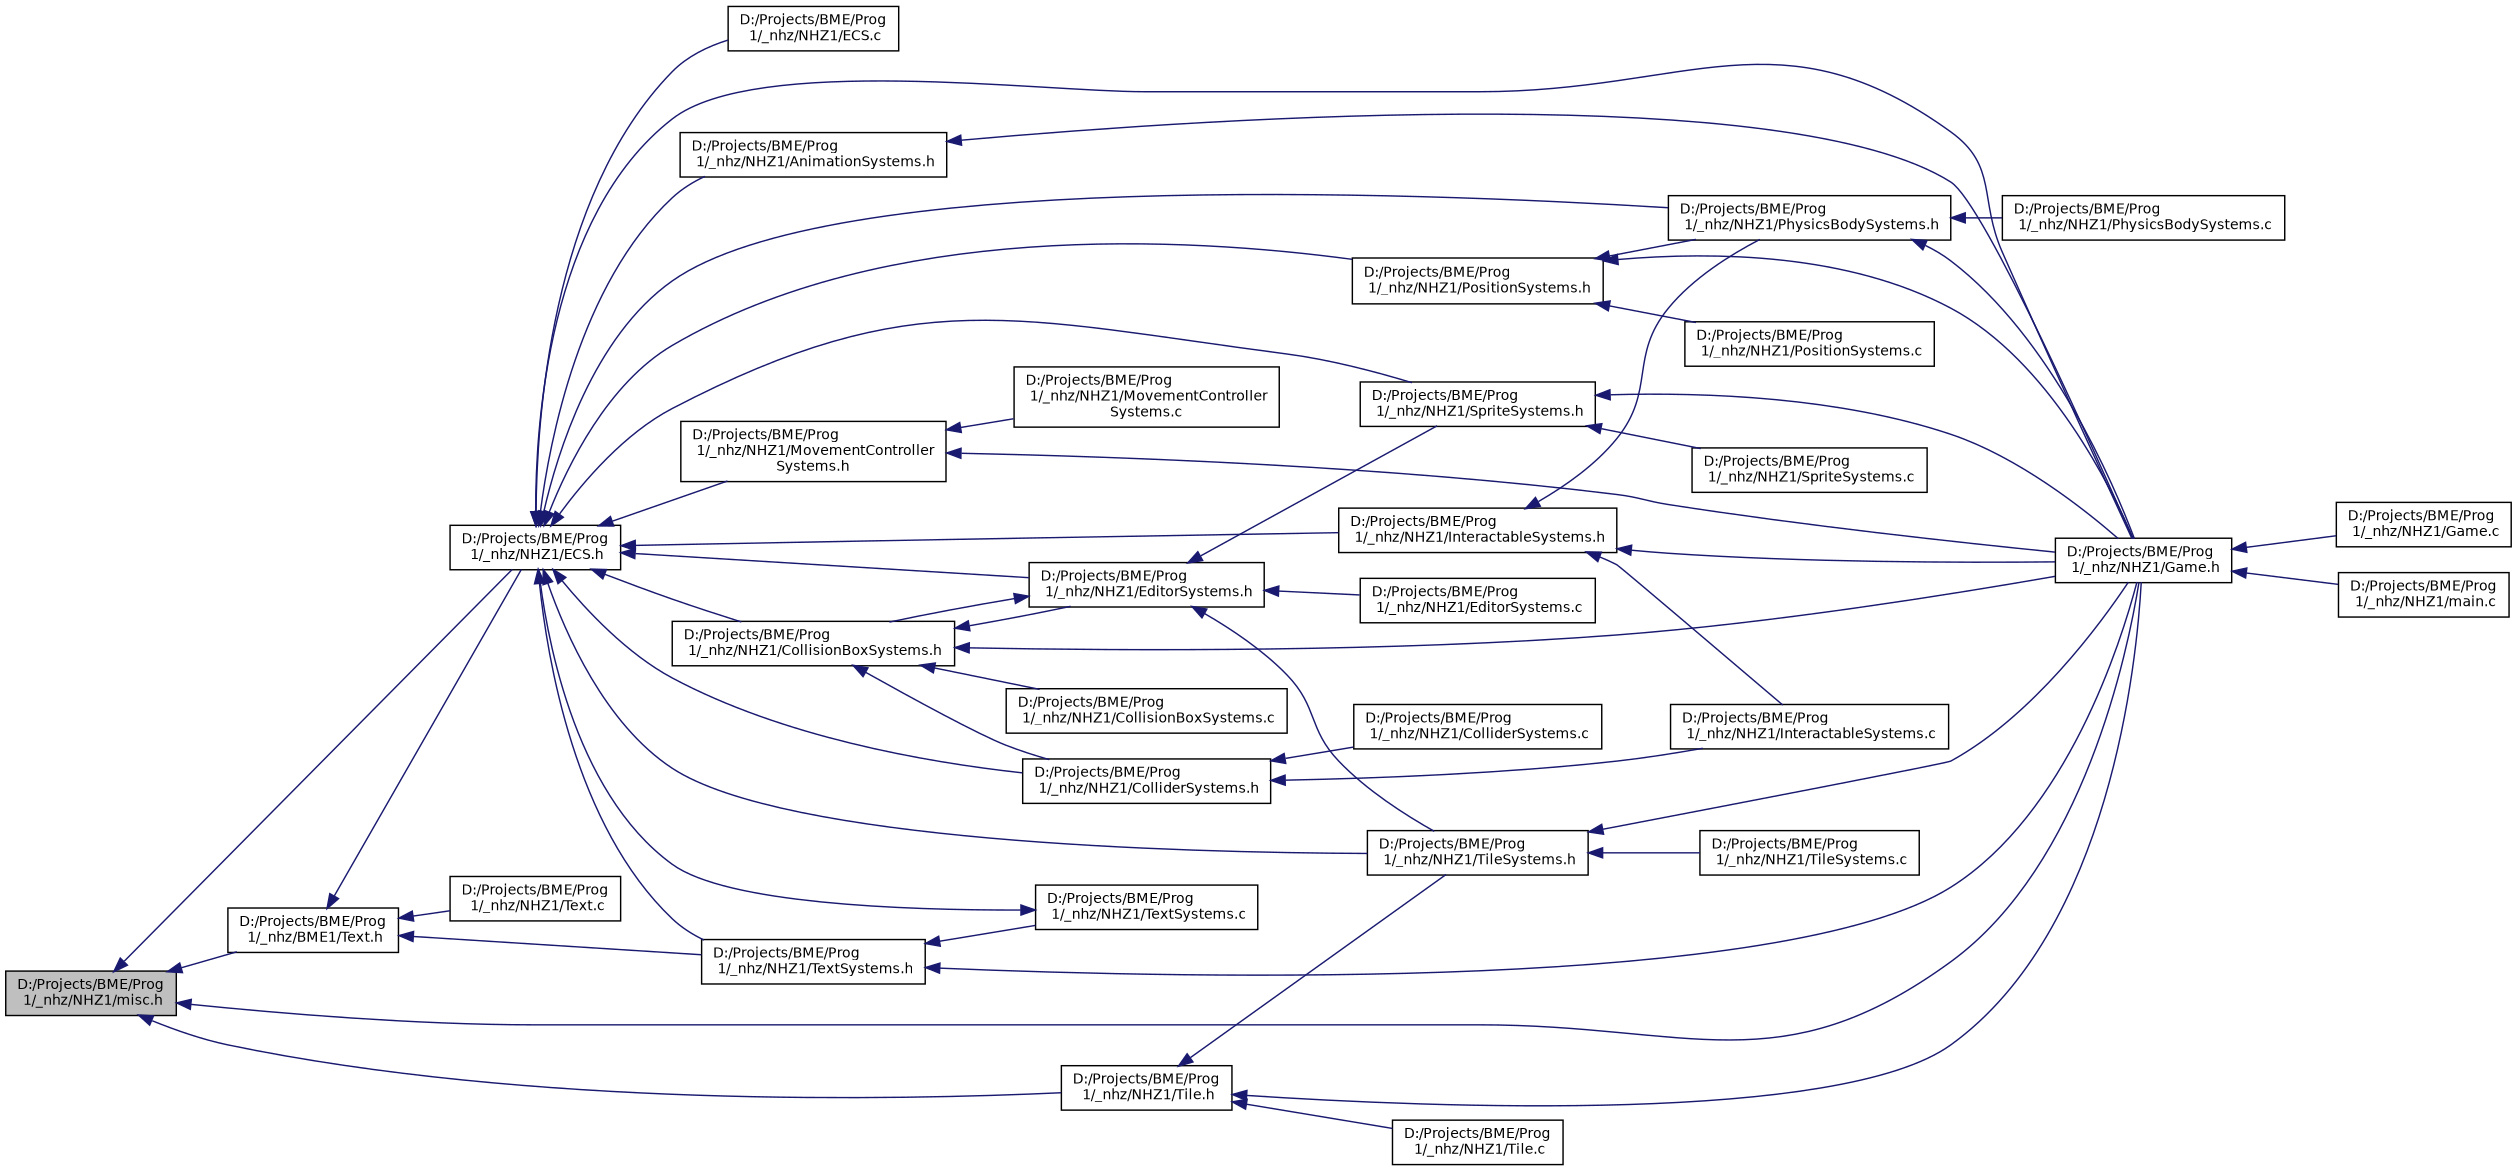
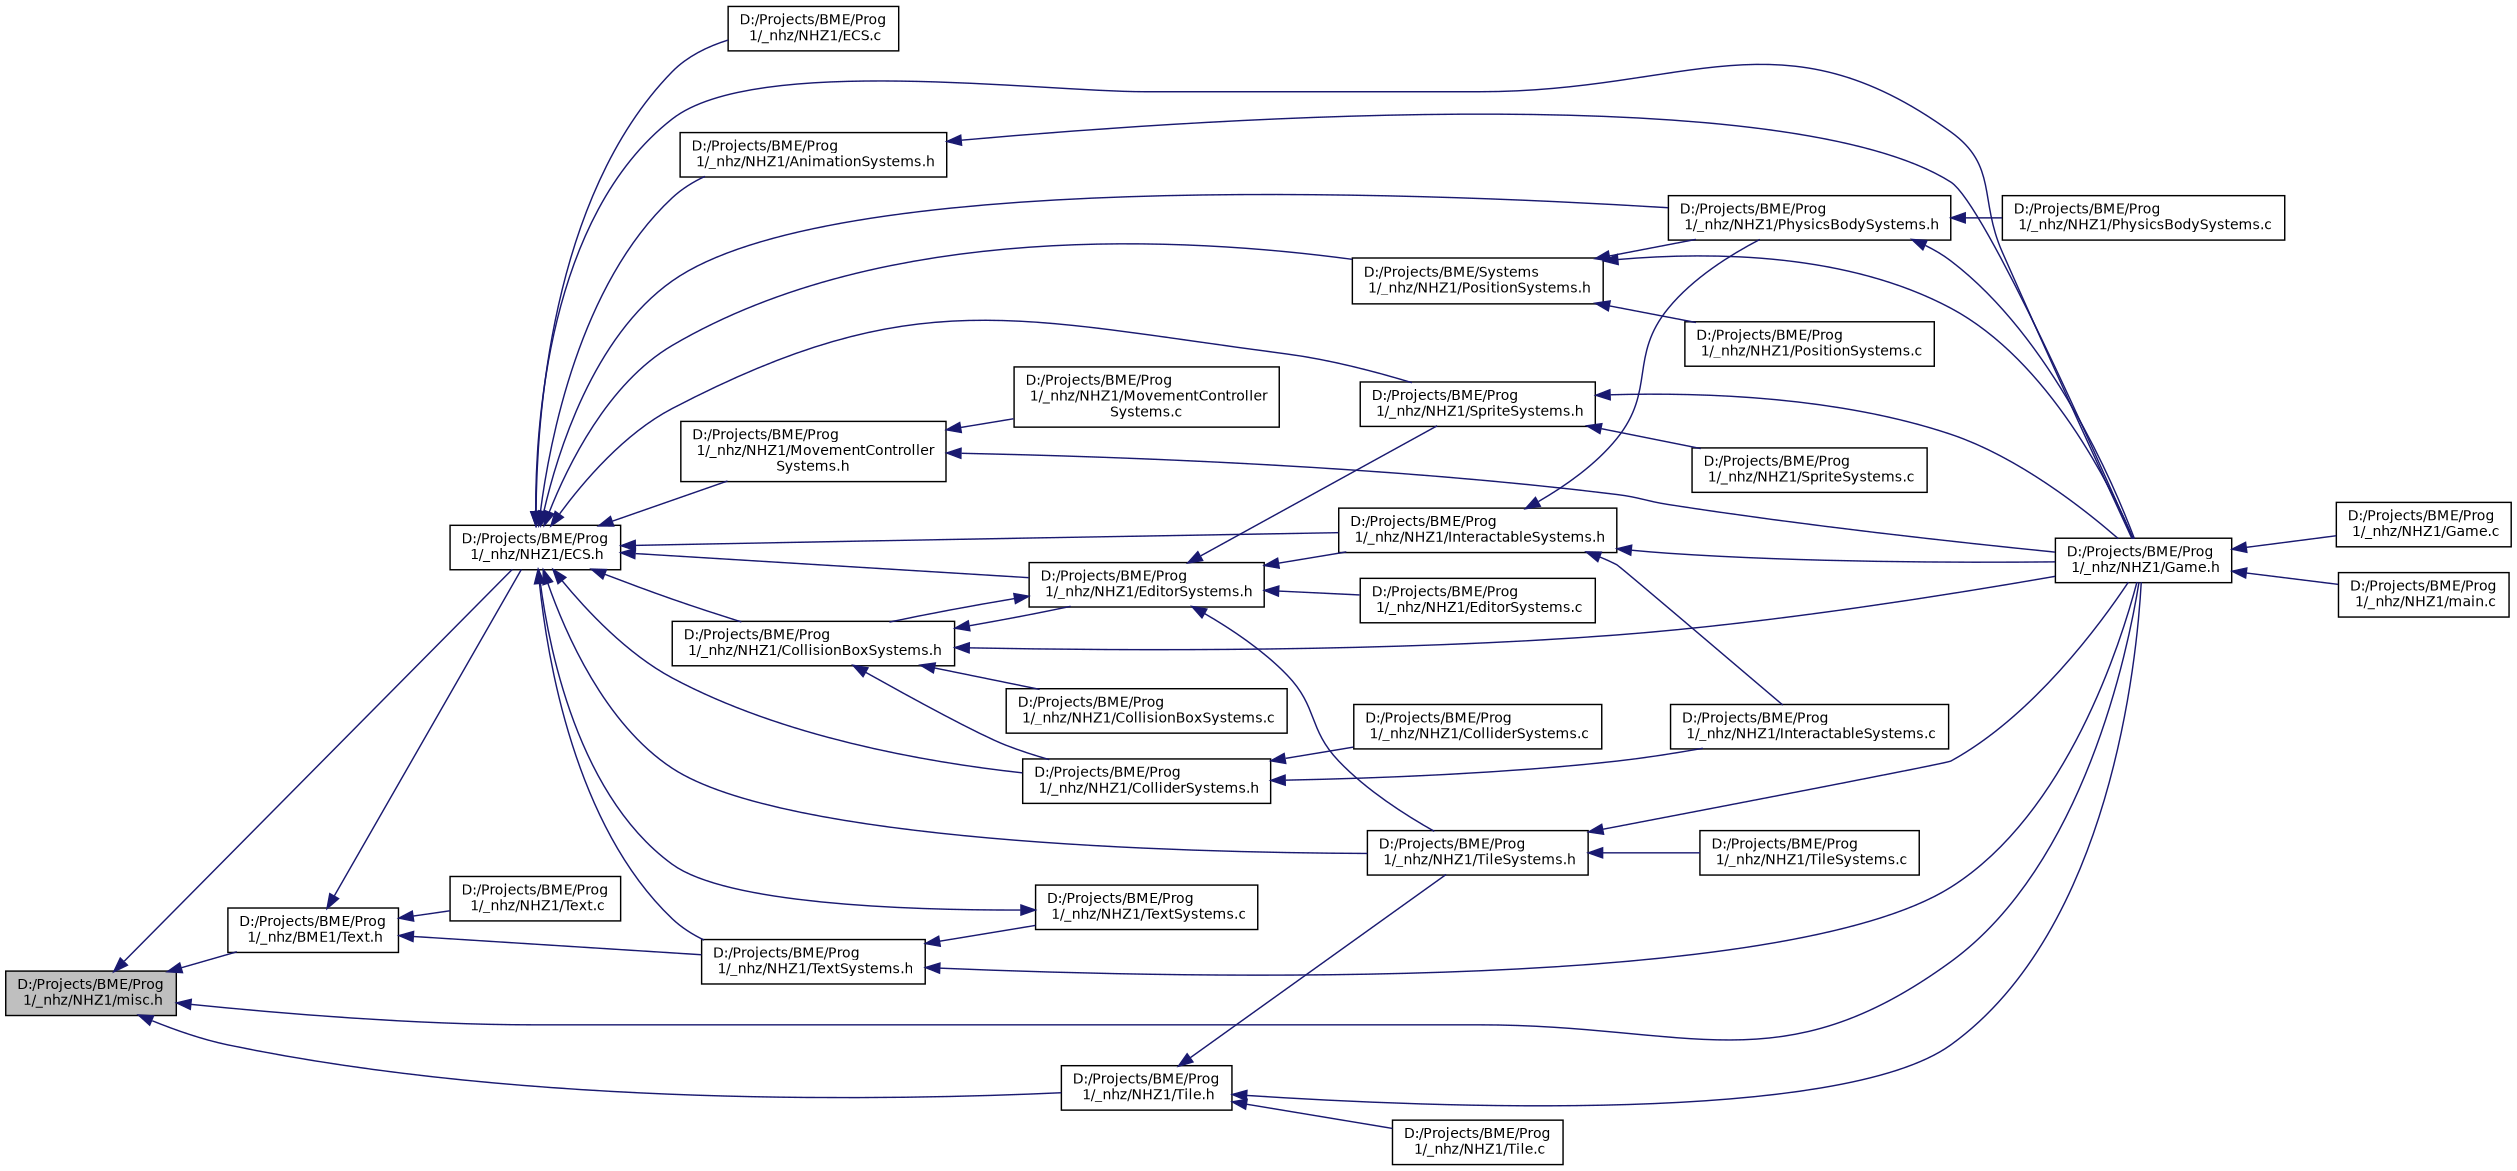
node "D:/Projects/BME/Prog 1/_nhz/NHZ1/PositionSystems.h": label "D:/Projects/BME/Prog 1/_nhz/NHZ1/PositionSystems.h" -> "D:/Projects/BME/Systems 1/_nhz/NHZ1/PositionSystems.h"
edge "D:/Projects/BME/Prog 1/_nhz/NHZ1/InteractableSystems.h" -> "D:/Projects/BME/Prog 1/_nhz/NHZ1/EditorSystems.h": added
